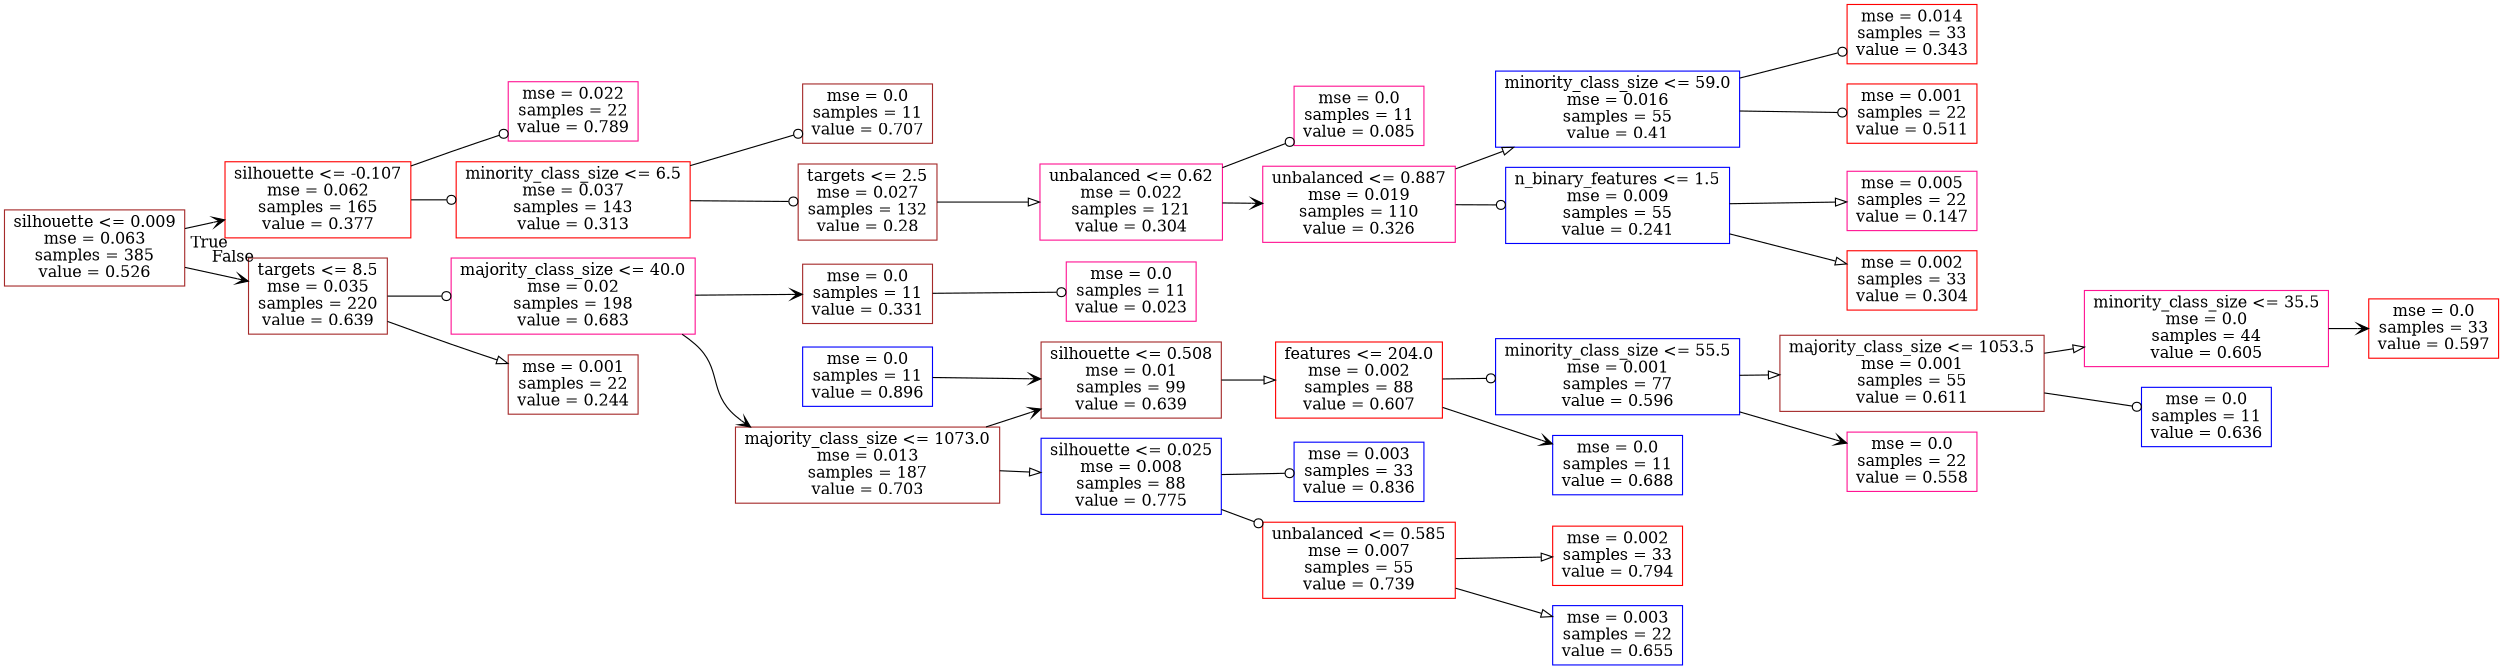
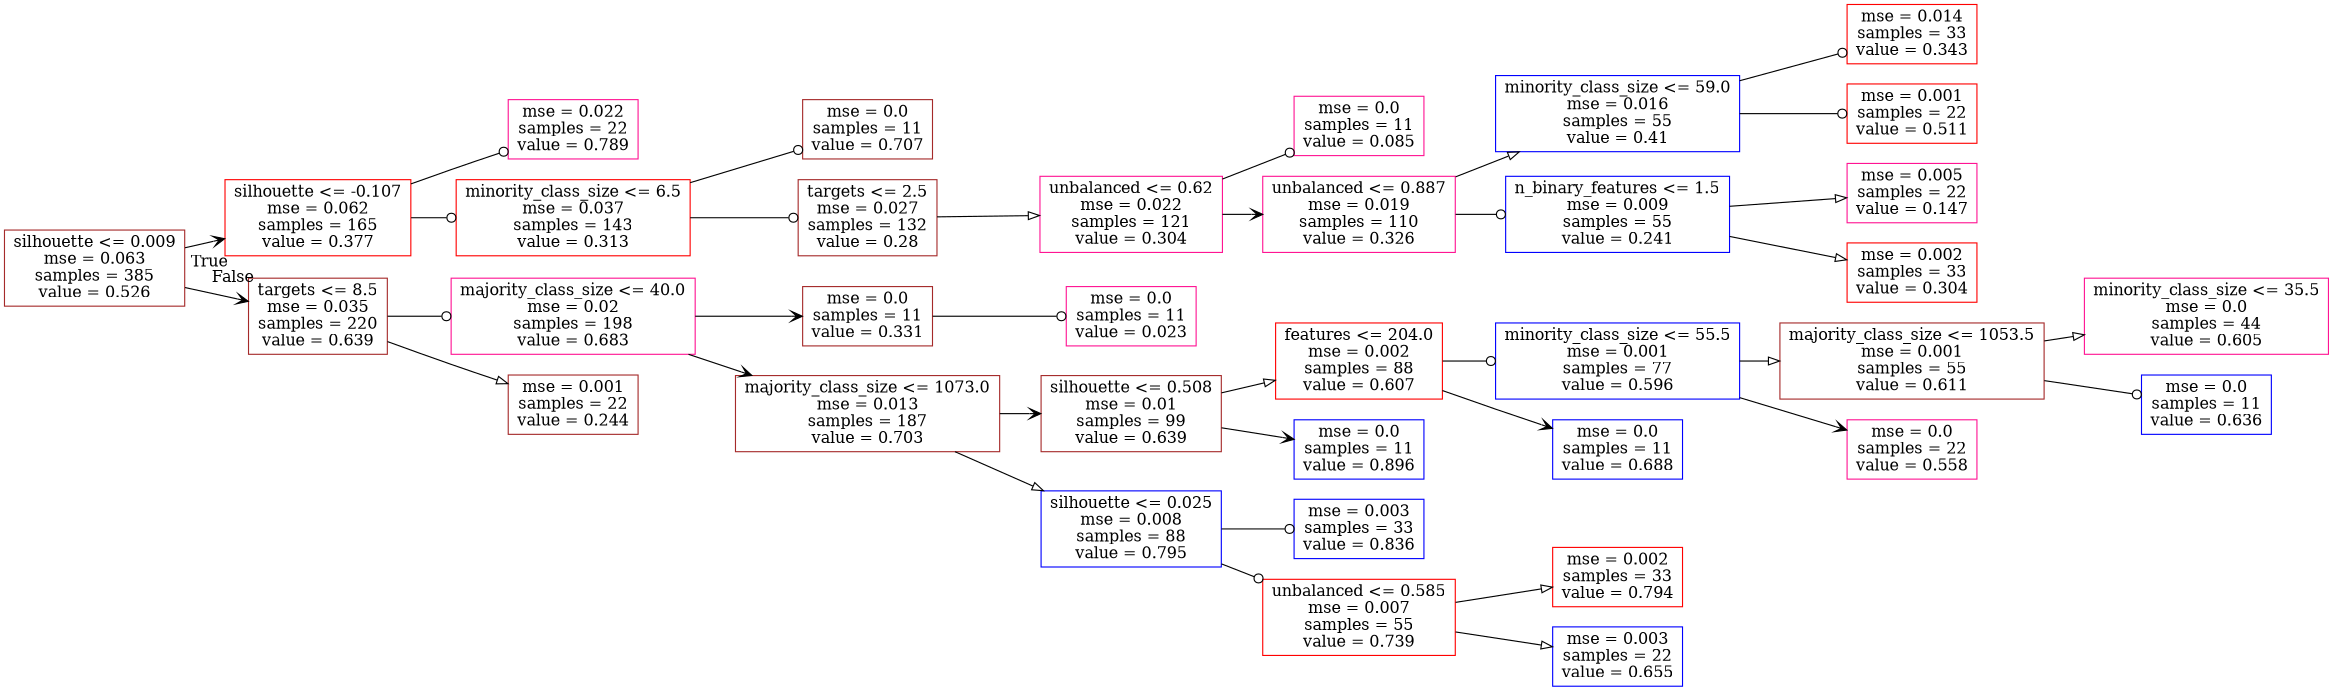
node "mse = 0.0 samples = 33 value = 0.597": removed
edge "mse = 0.0 samples = 11 value = 0.896" -> "silhouette <= 0.508 mse = 0.01 samples = 99 value = 0.639": reversed
node "silhouette <= 0.025 mse = 0.008 samples = 88 value = 0.775": label "silhouette <= 0.025 mse = 0.008 samples = 88 value = 0.775" -> "silhouette <= 0.025 mse = 0.008 samples = 88 value = 0.795"
